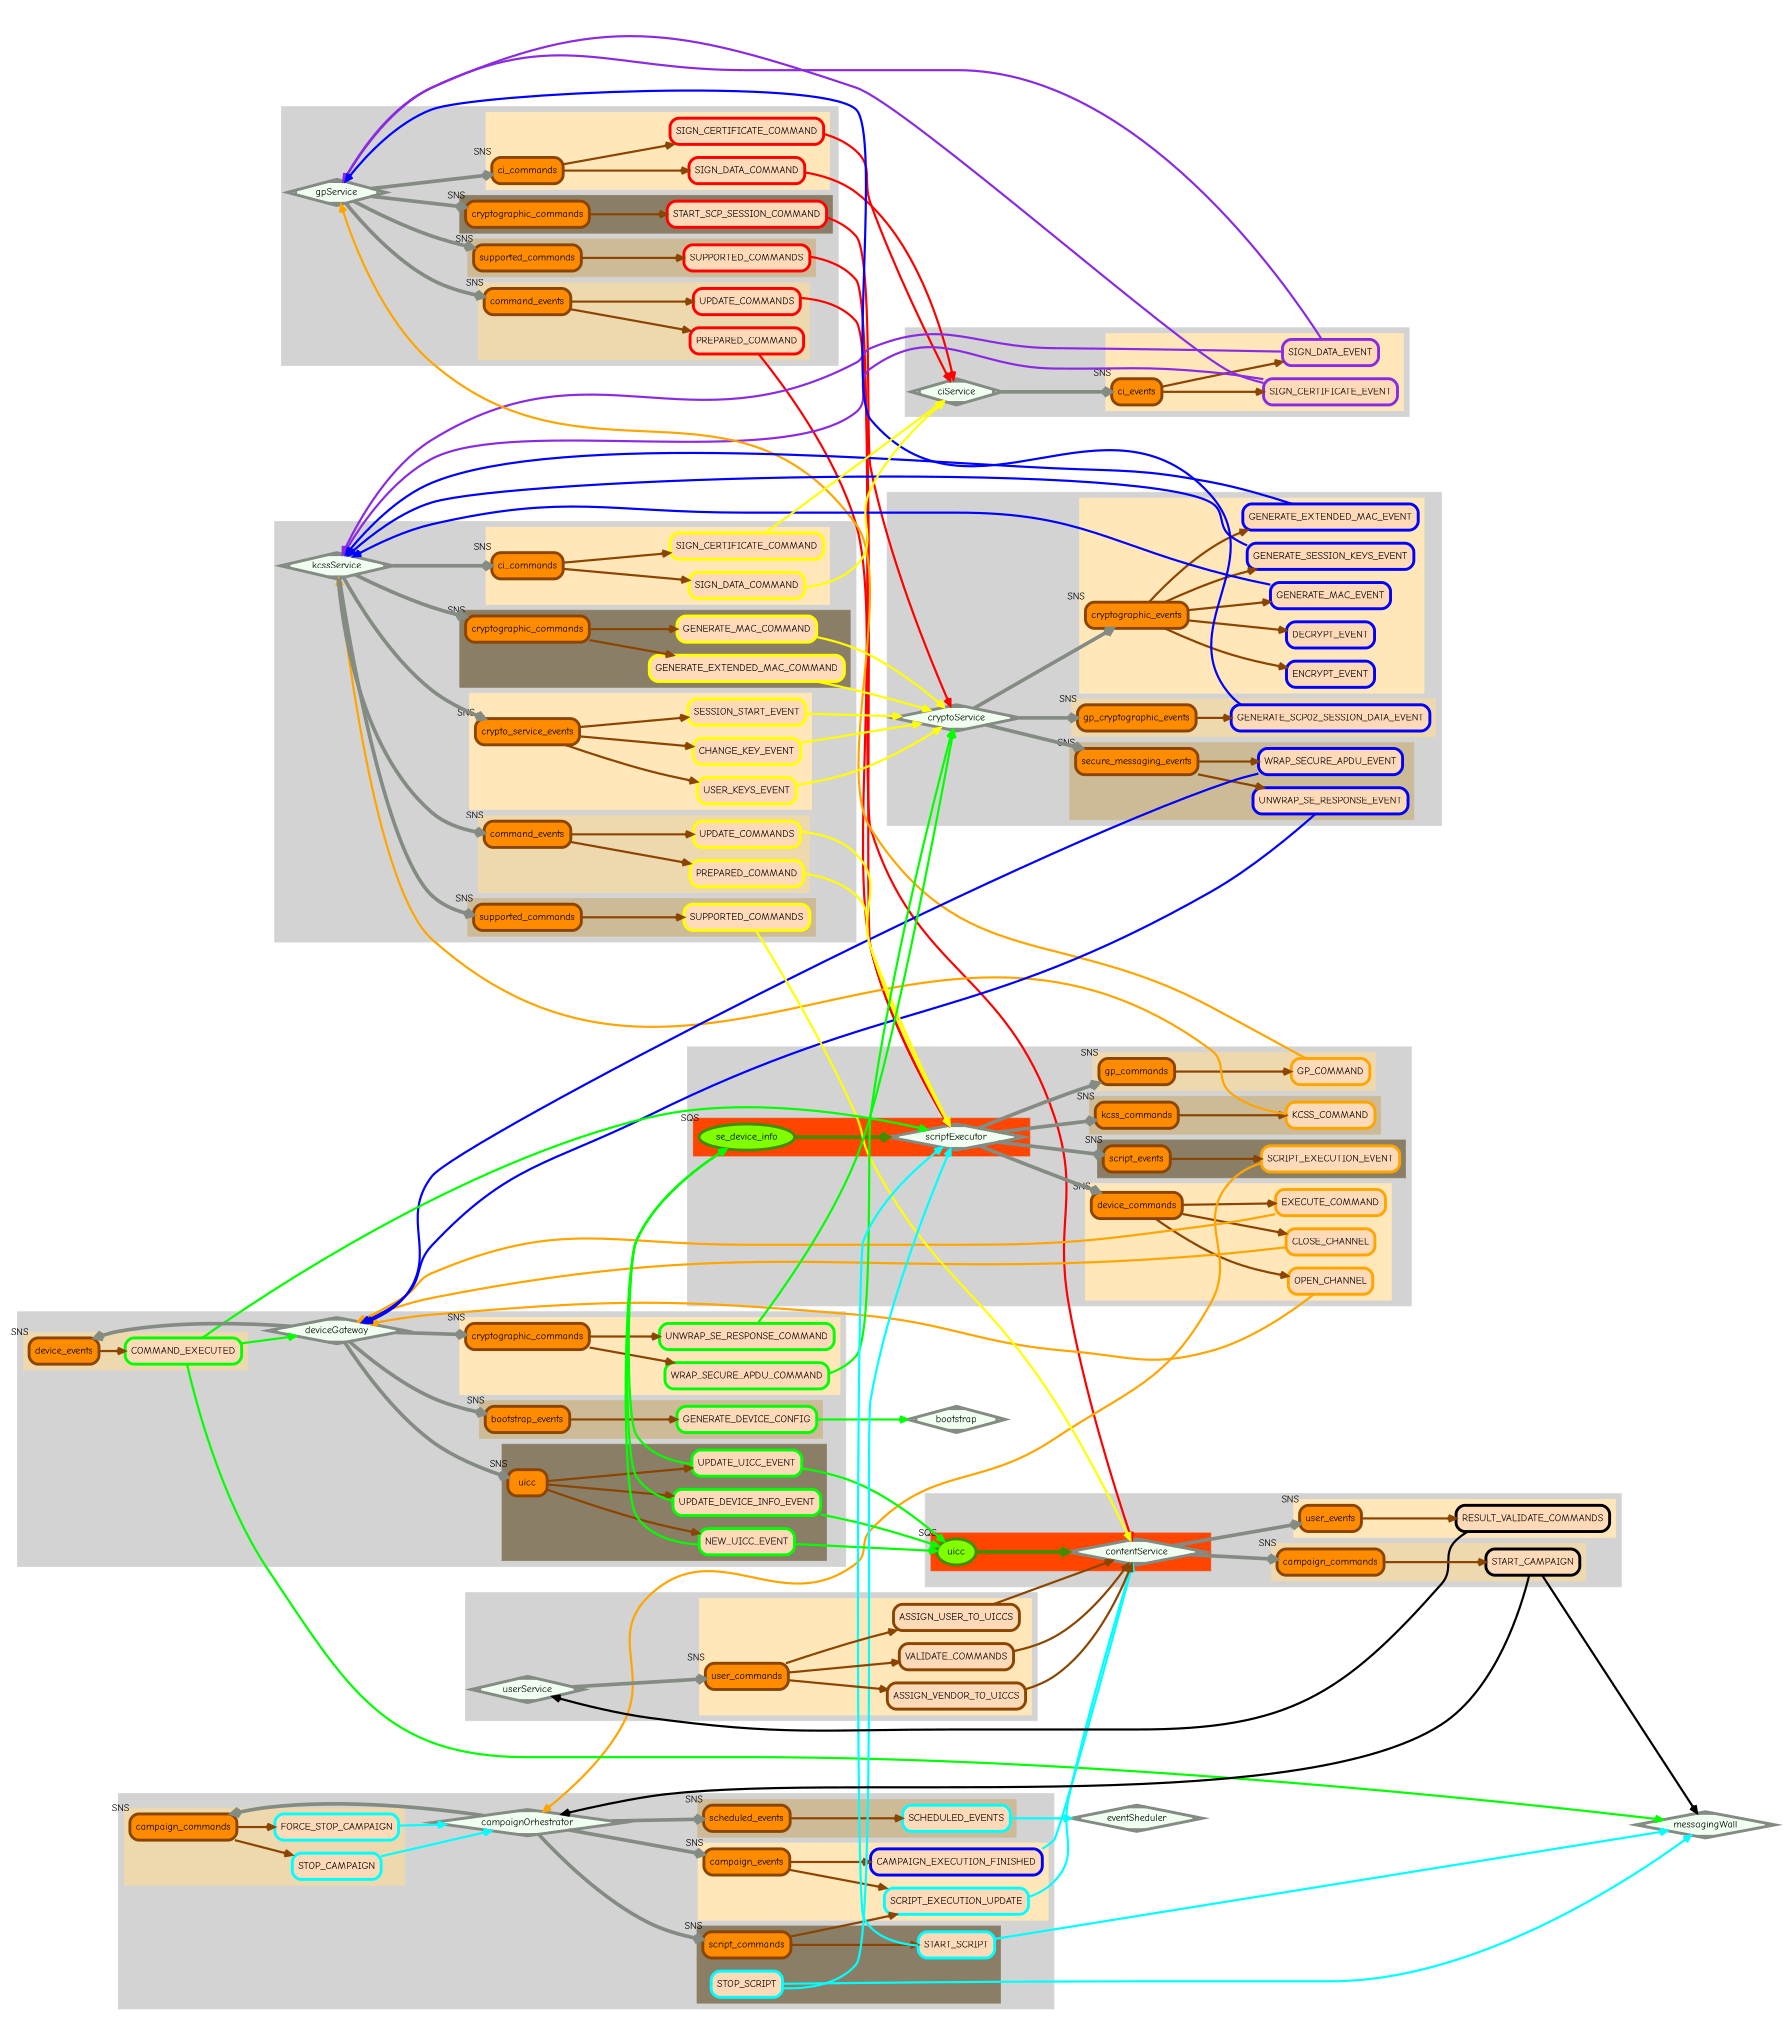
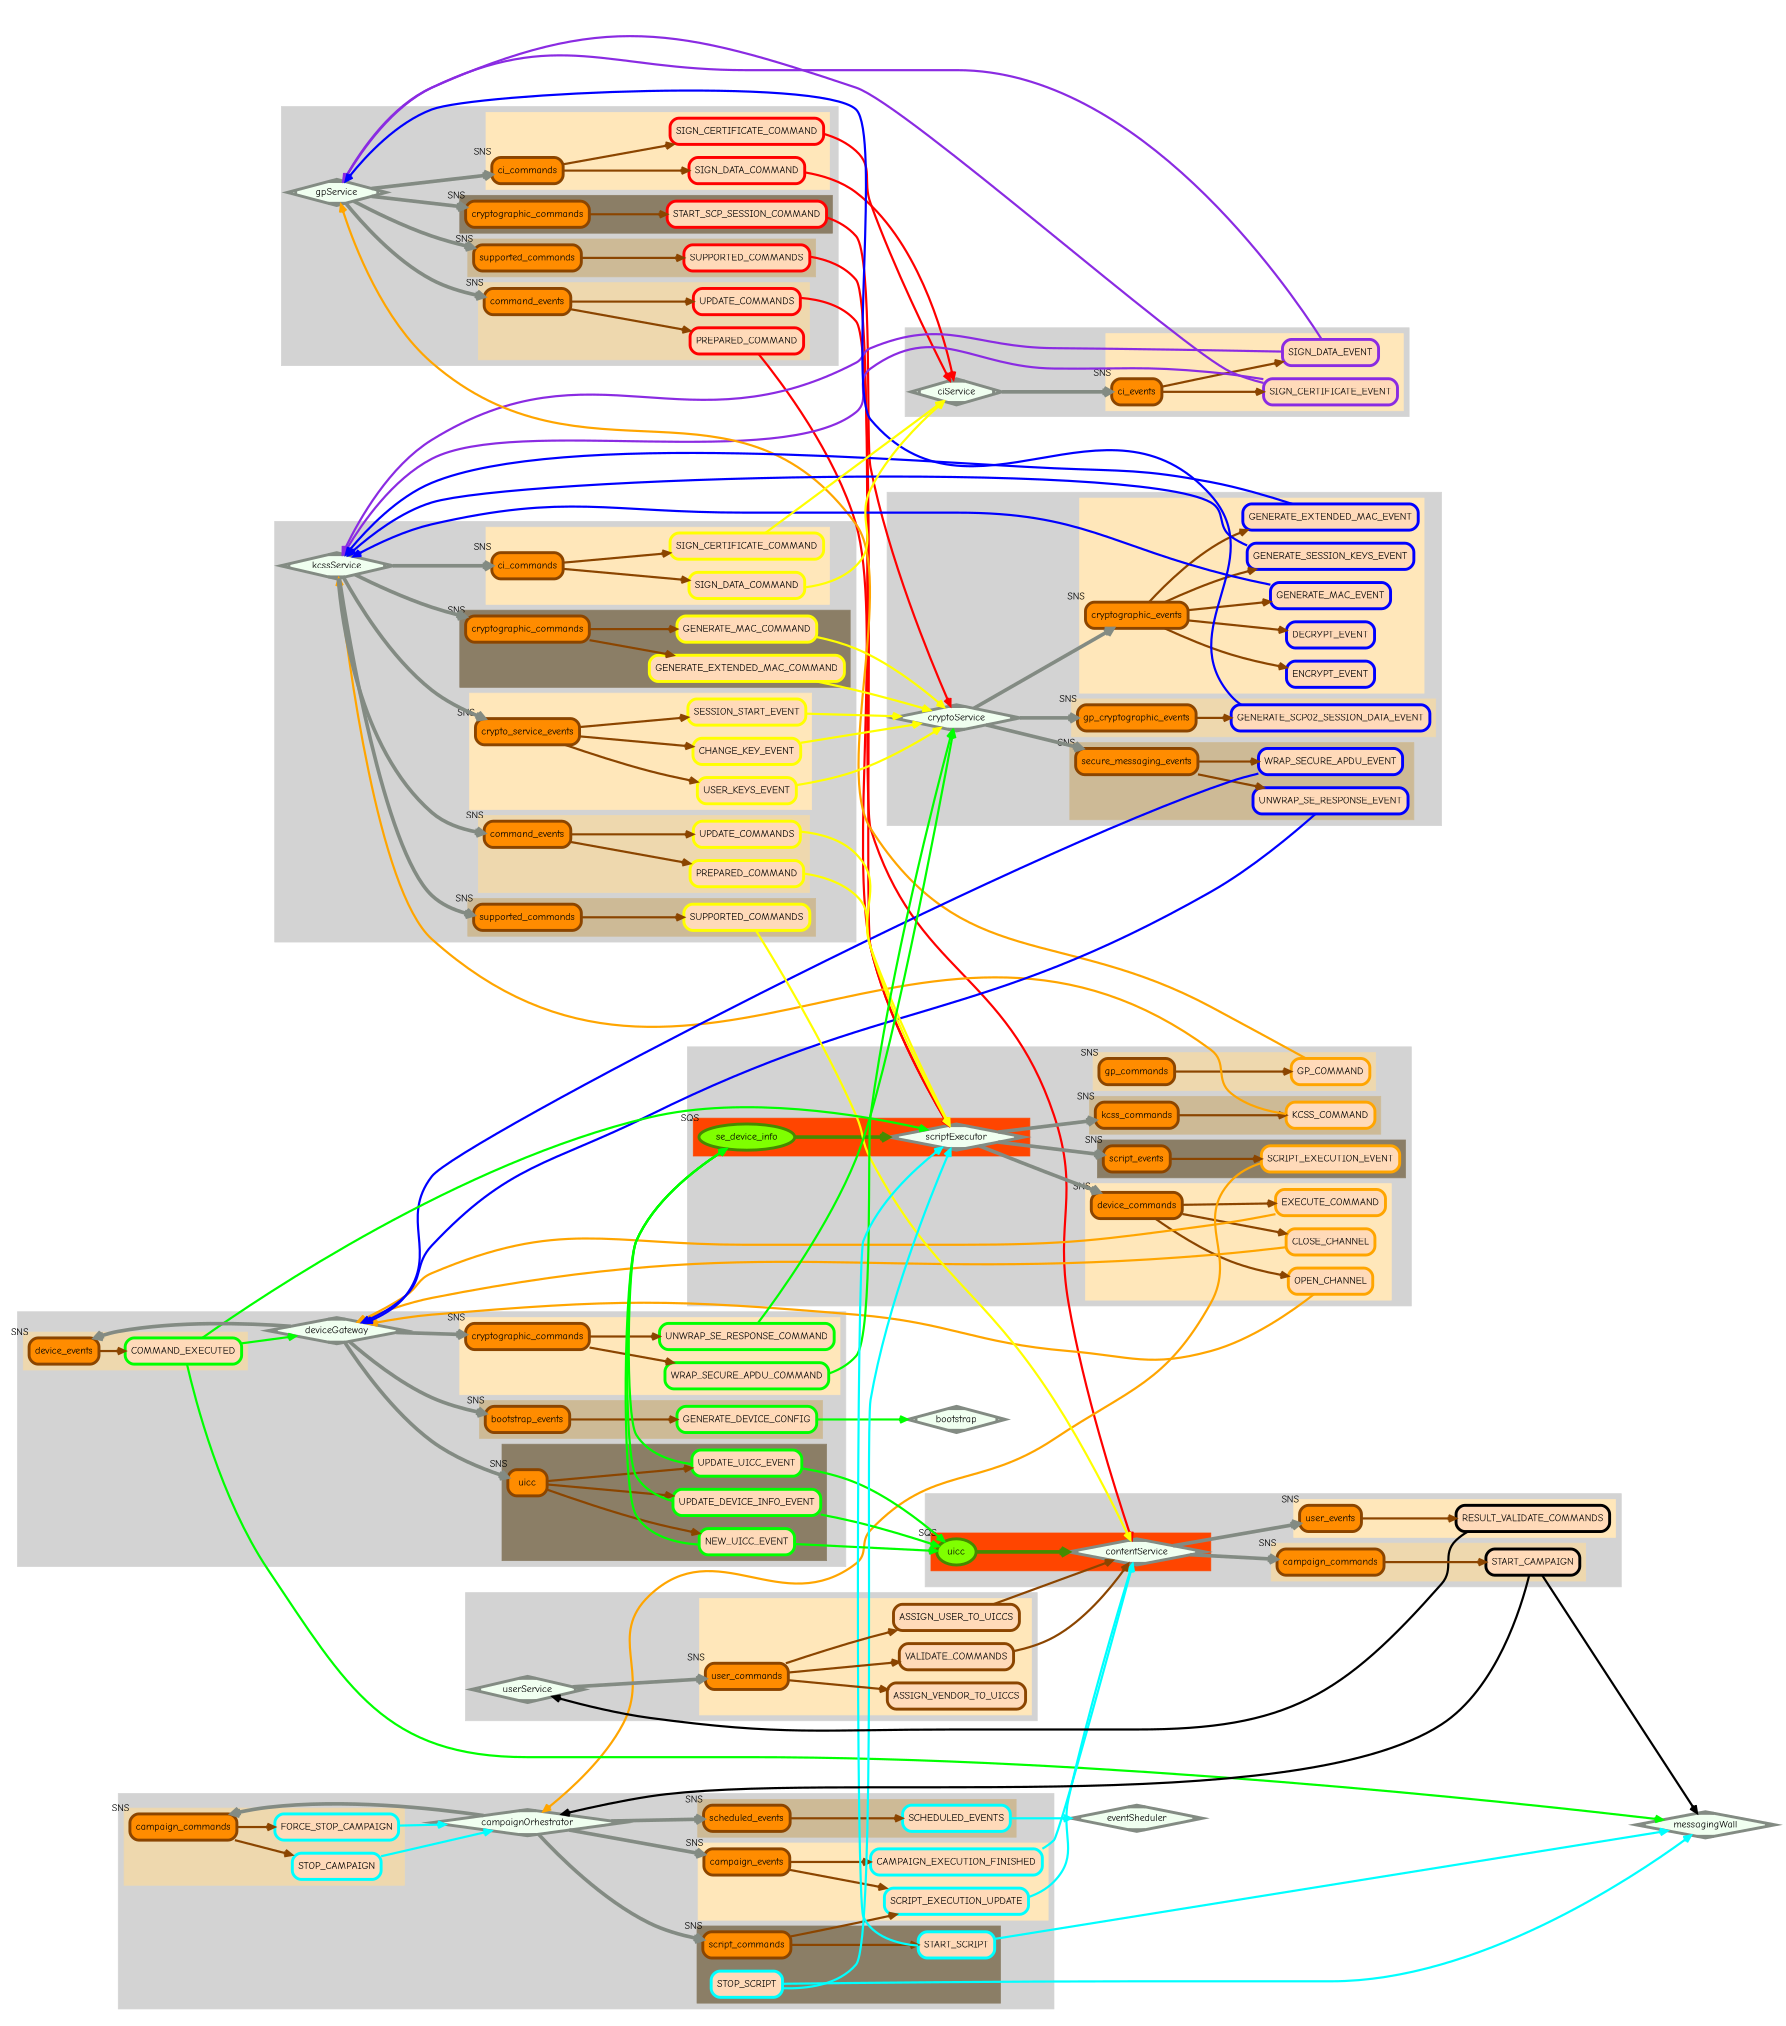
edge "scriptExecutor" -> "gp_commands SNS": removed
edge "ASSIGN_VENDOR_TO_UICCS" -> "contentService": removed
node "CAMPAIGN_EXECUTION_FINISHED": color blue -> cyan
